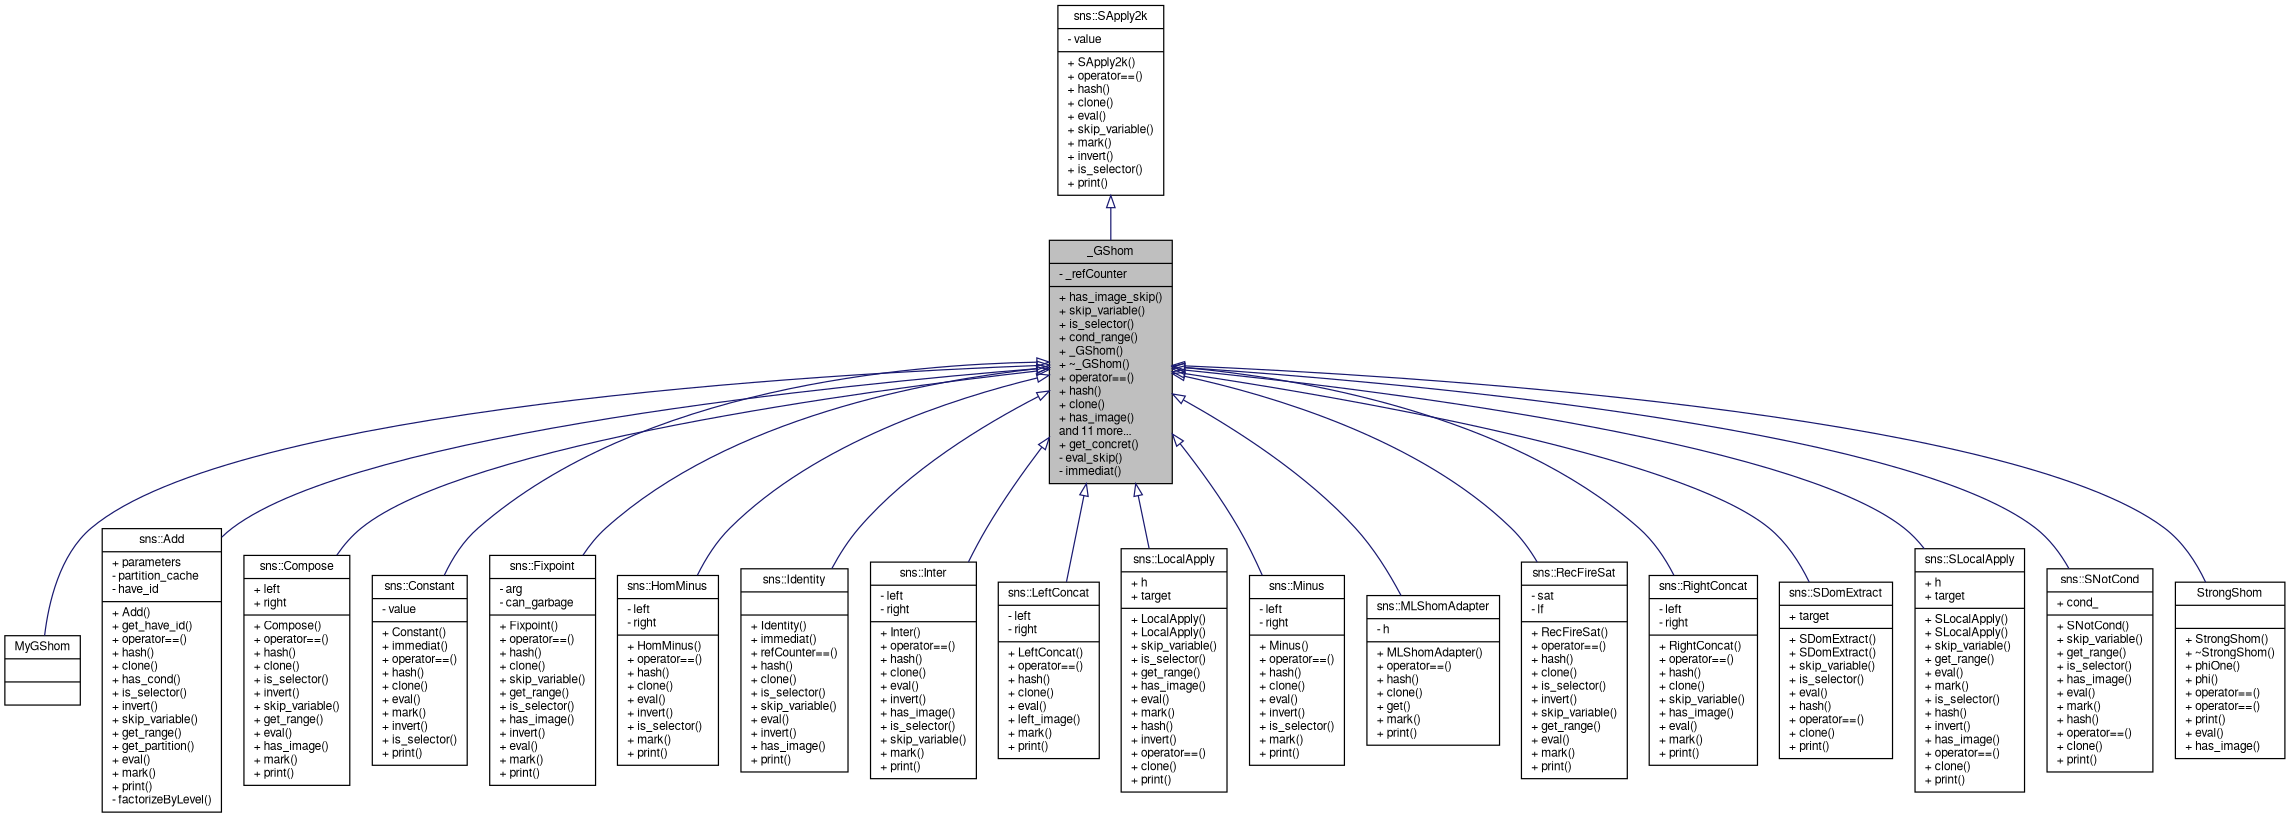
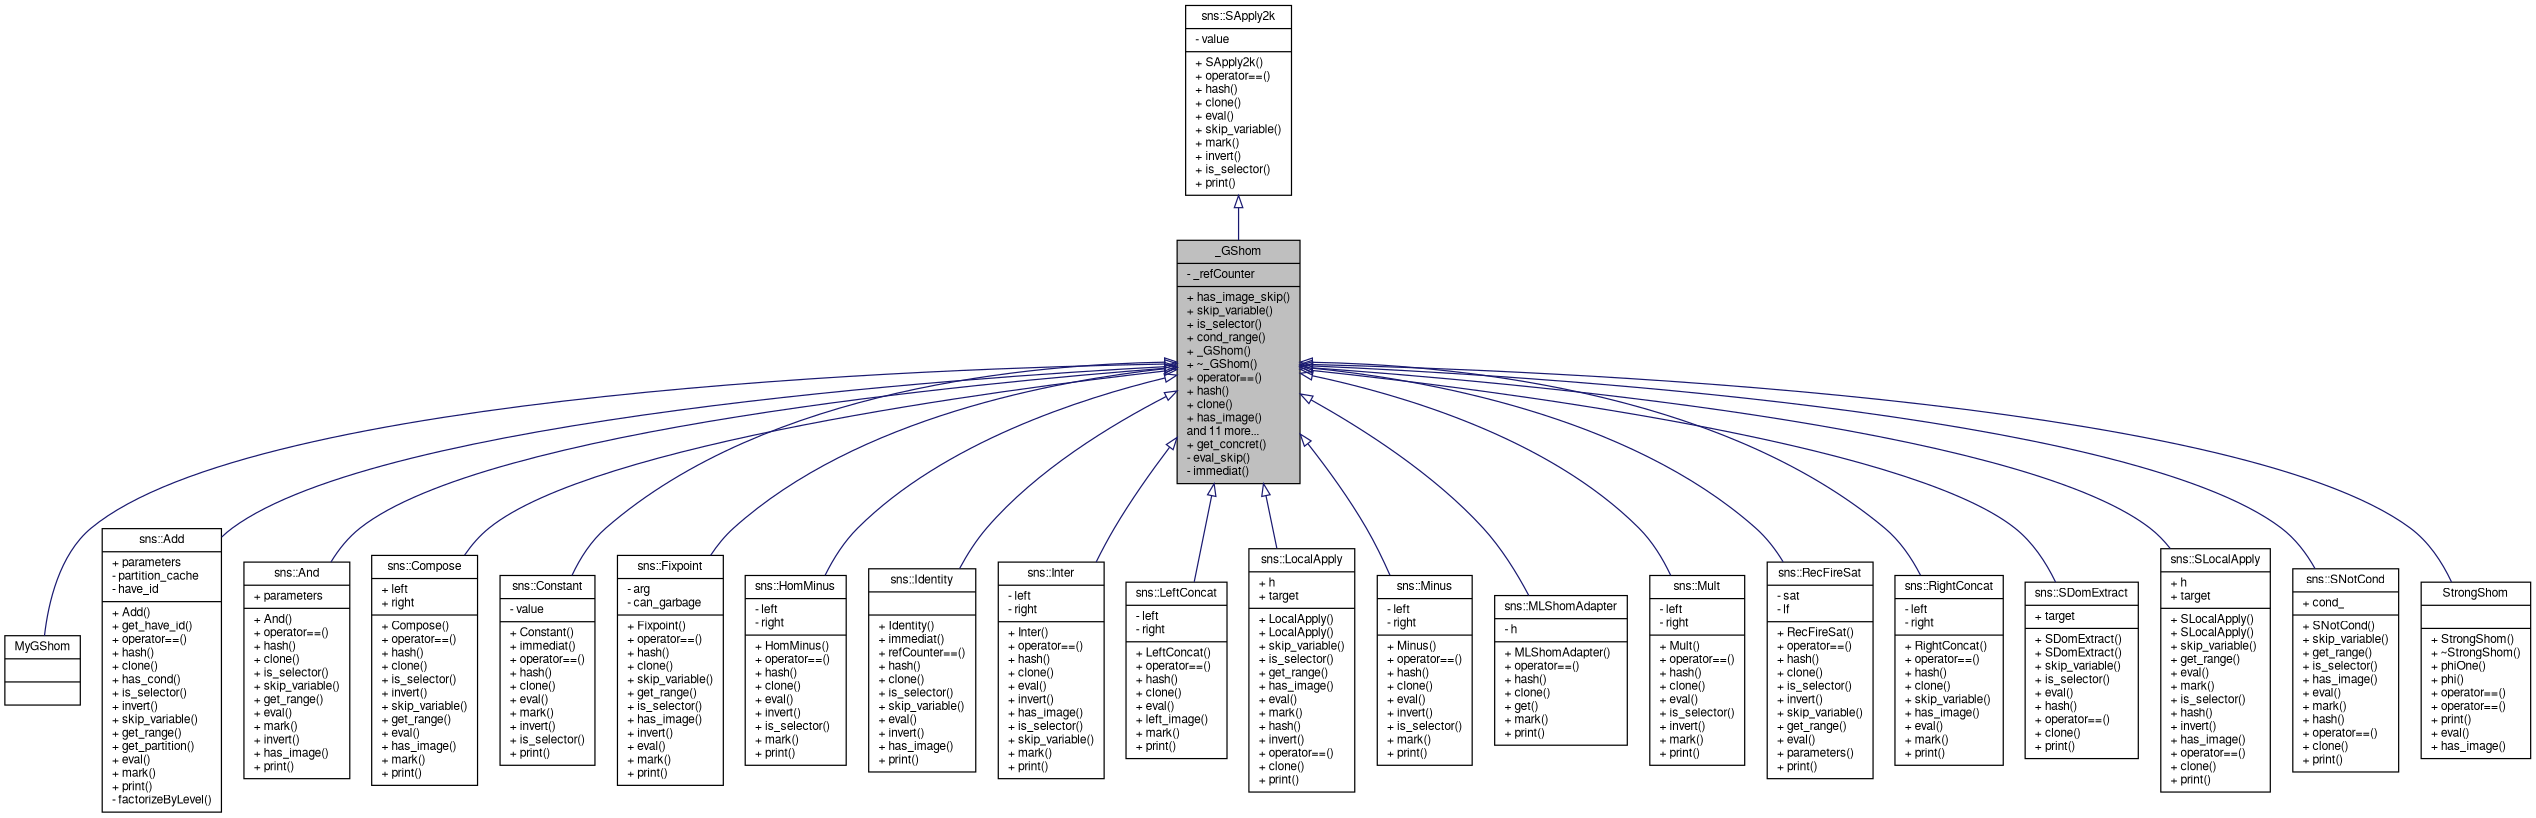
node "sns::And": added
node "sns::Mult": added
node "sns::RecFireSat": text "+ mark()" -> "+ parameters()"
